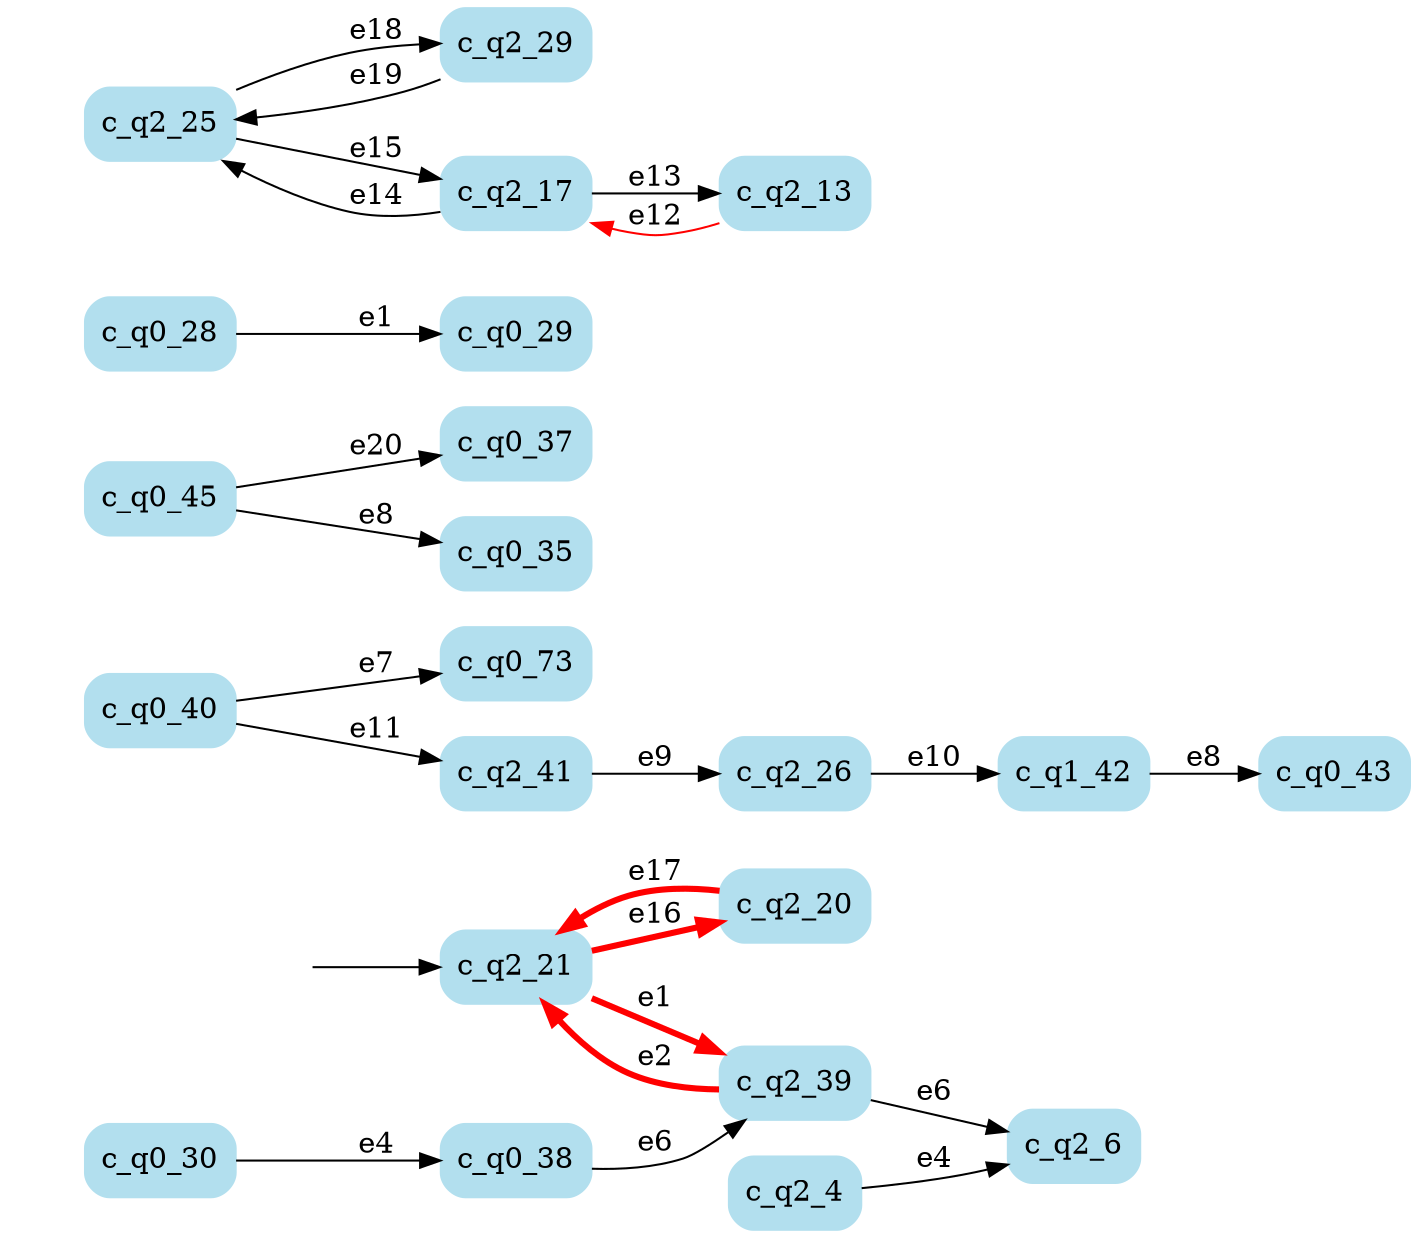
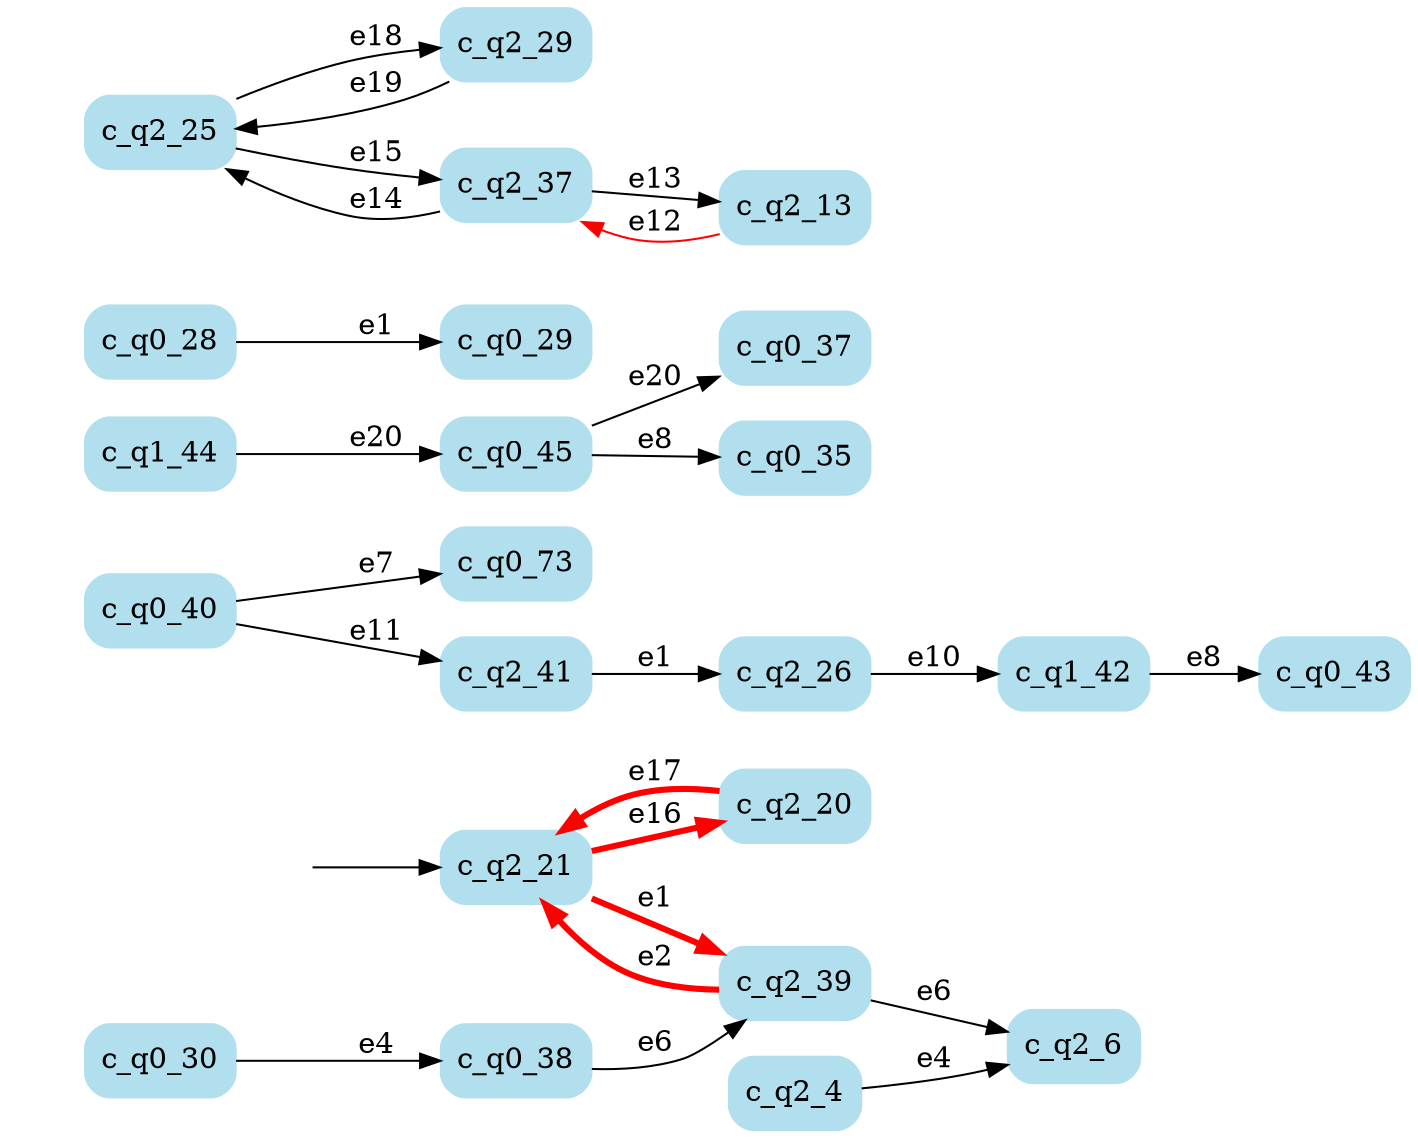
node "c_q2_17": label "c_q2_17" -> "c_q2_37"
node "c_q1_44": added
edge "c_q2_41" -> "c_q2_26": label "e9" -> "e1"
